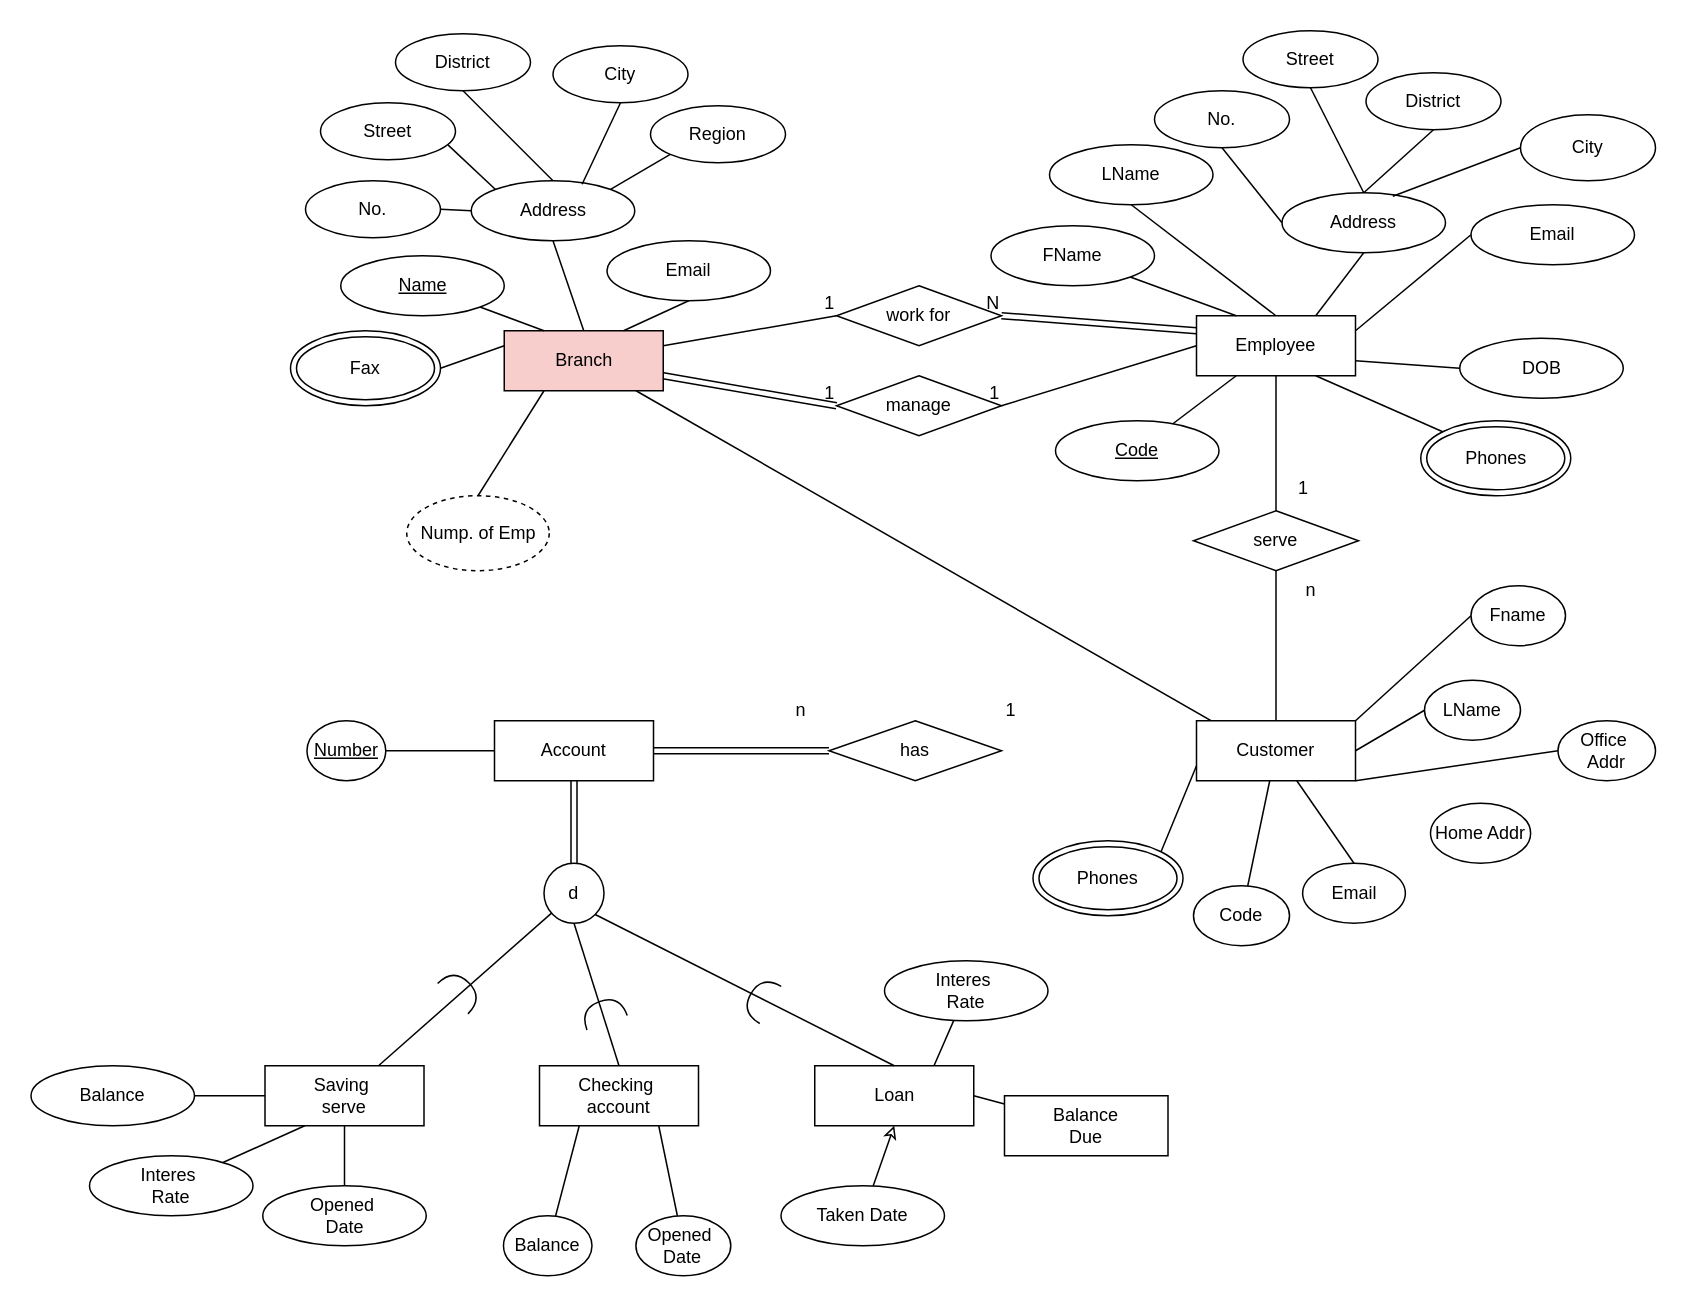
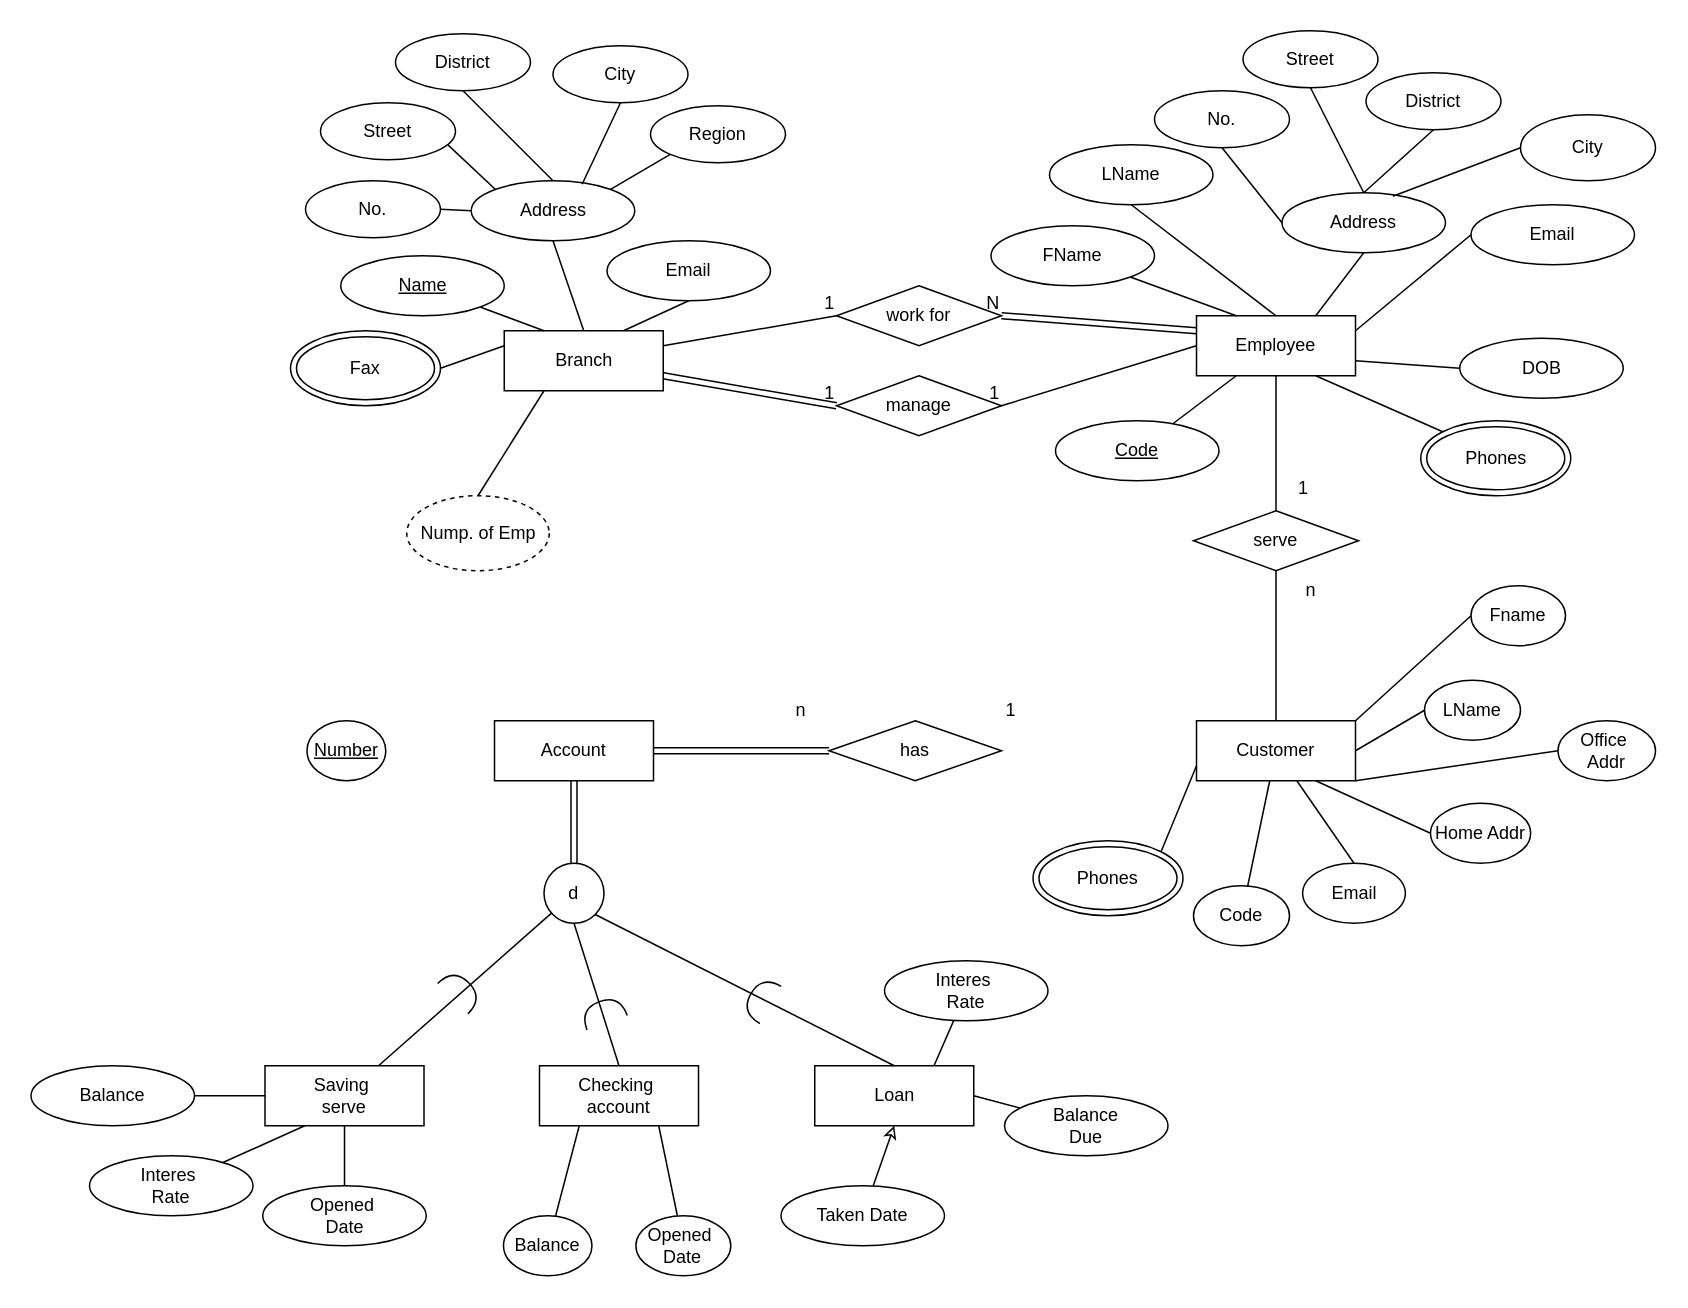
node "Branch": fillcolor #f8cecc -> #ffffff
edge "Branch" -- "Customer": now "Home Addr" -- "Customer"
edge "Number" -- "Account": removed
node "Balance Due": shape rectangle -> ellipse
